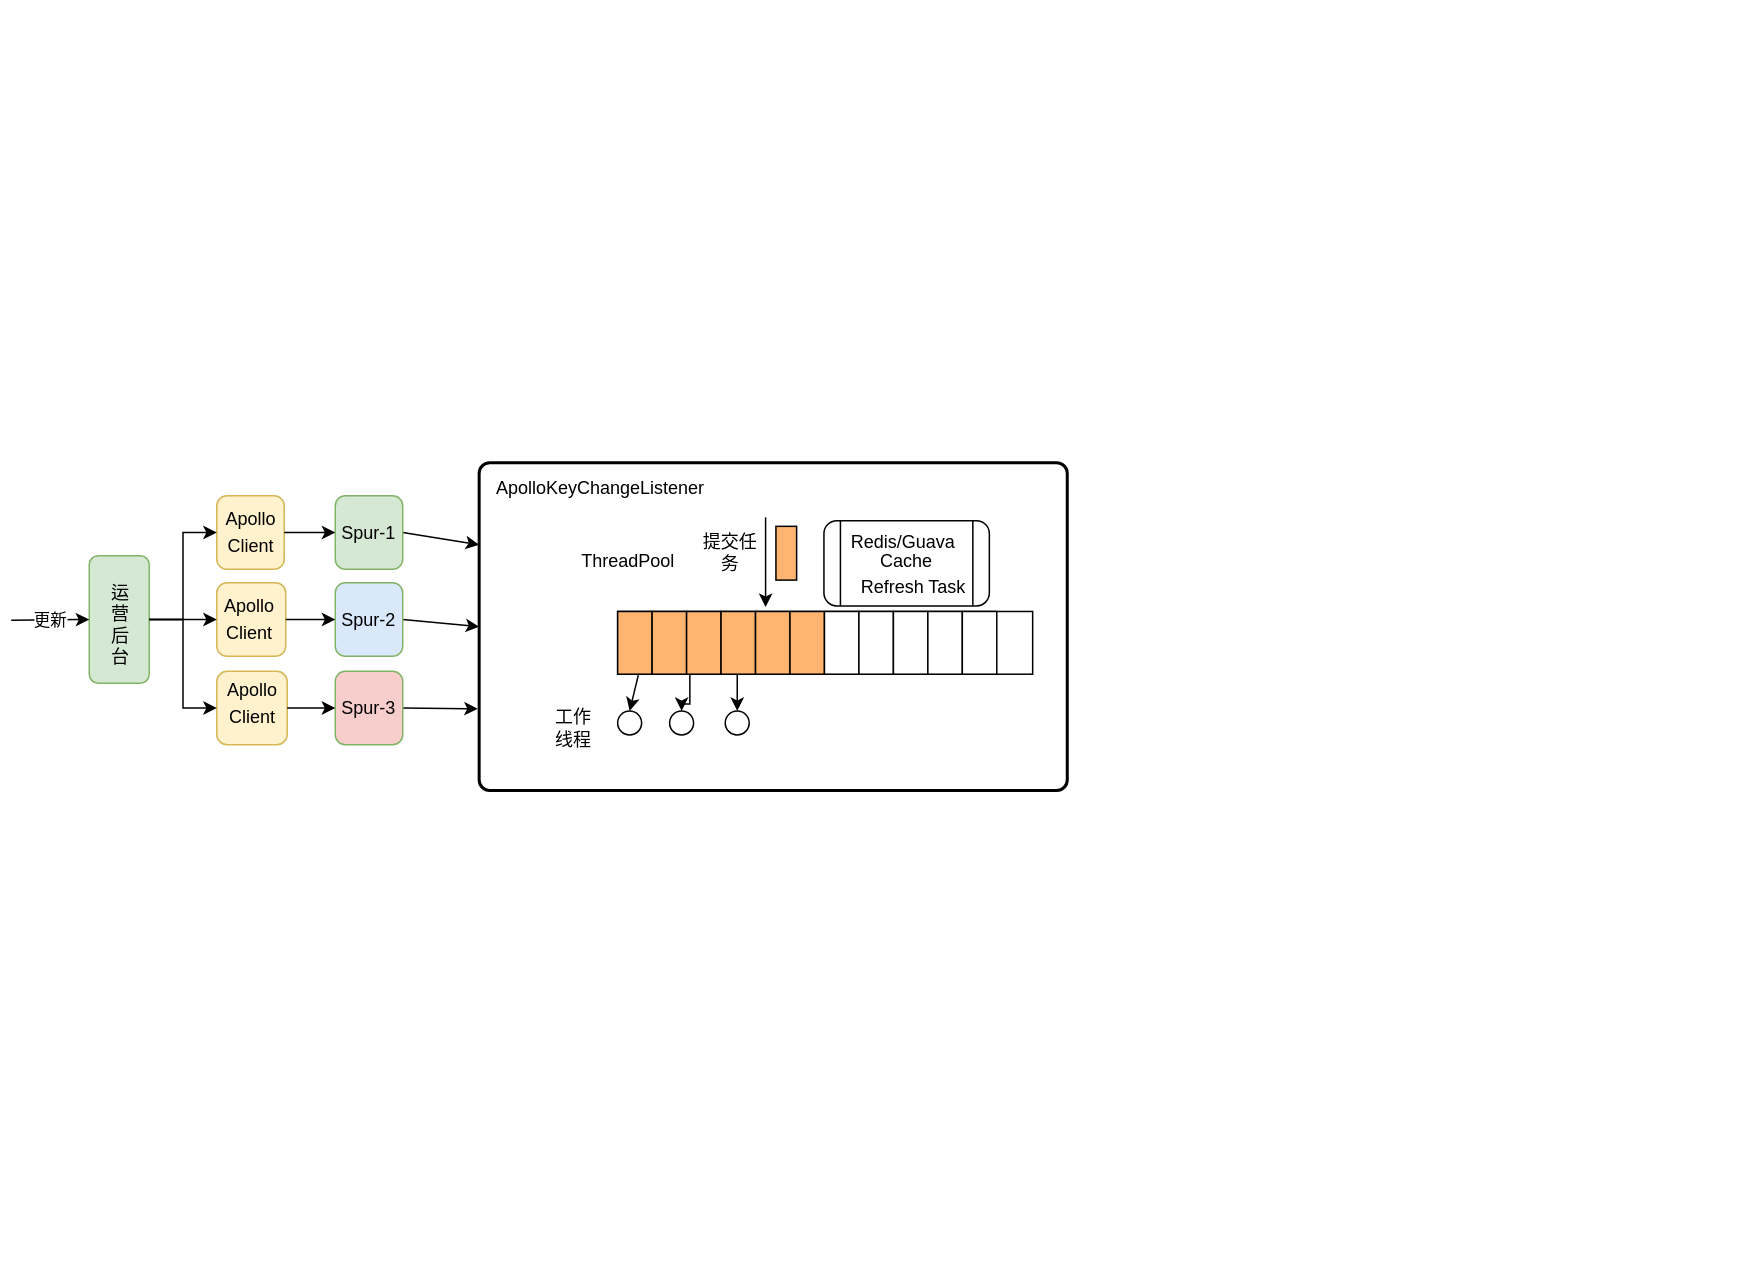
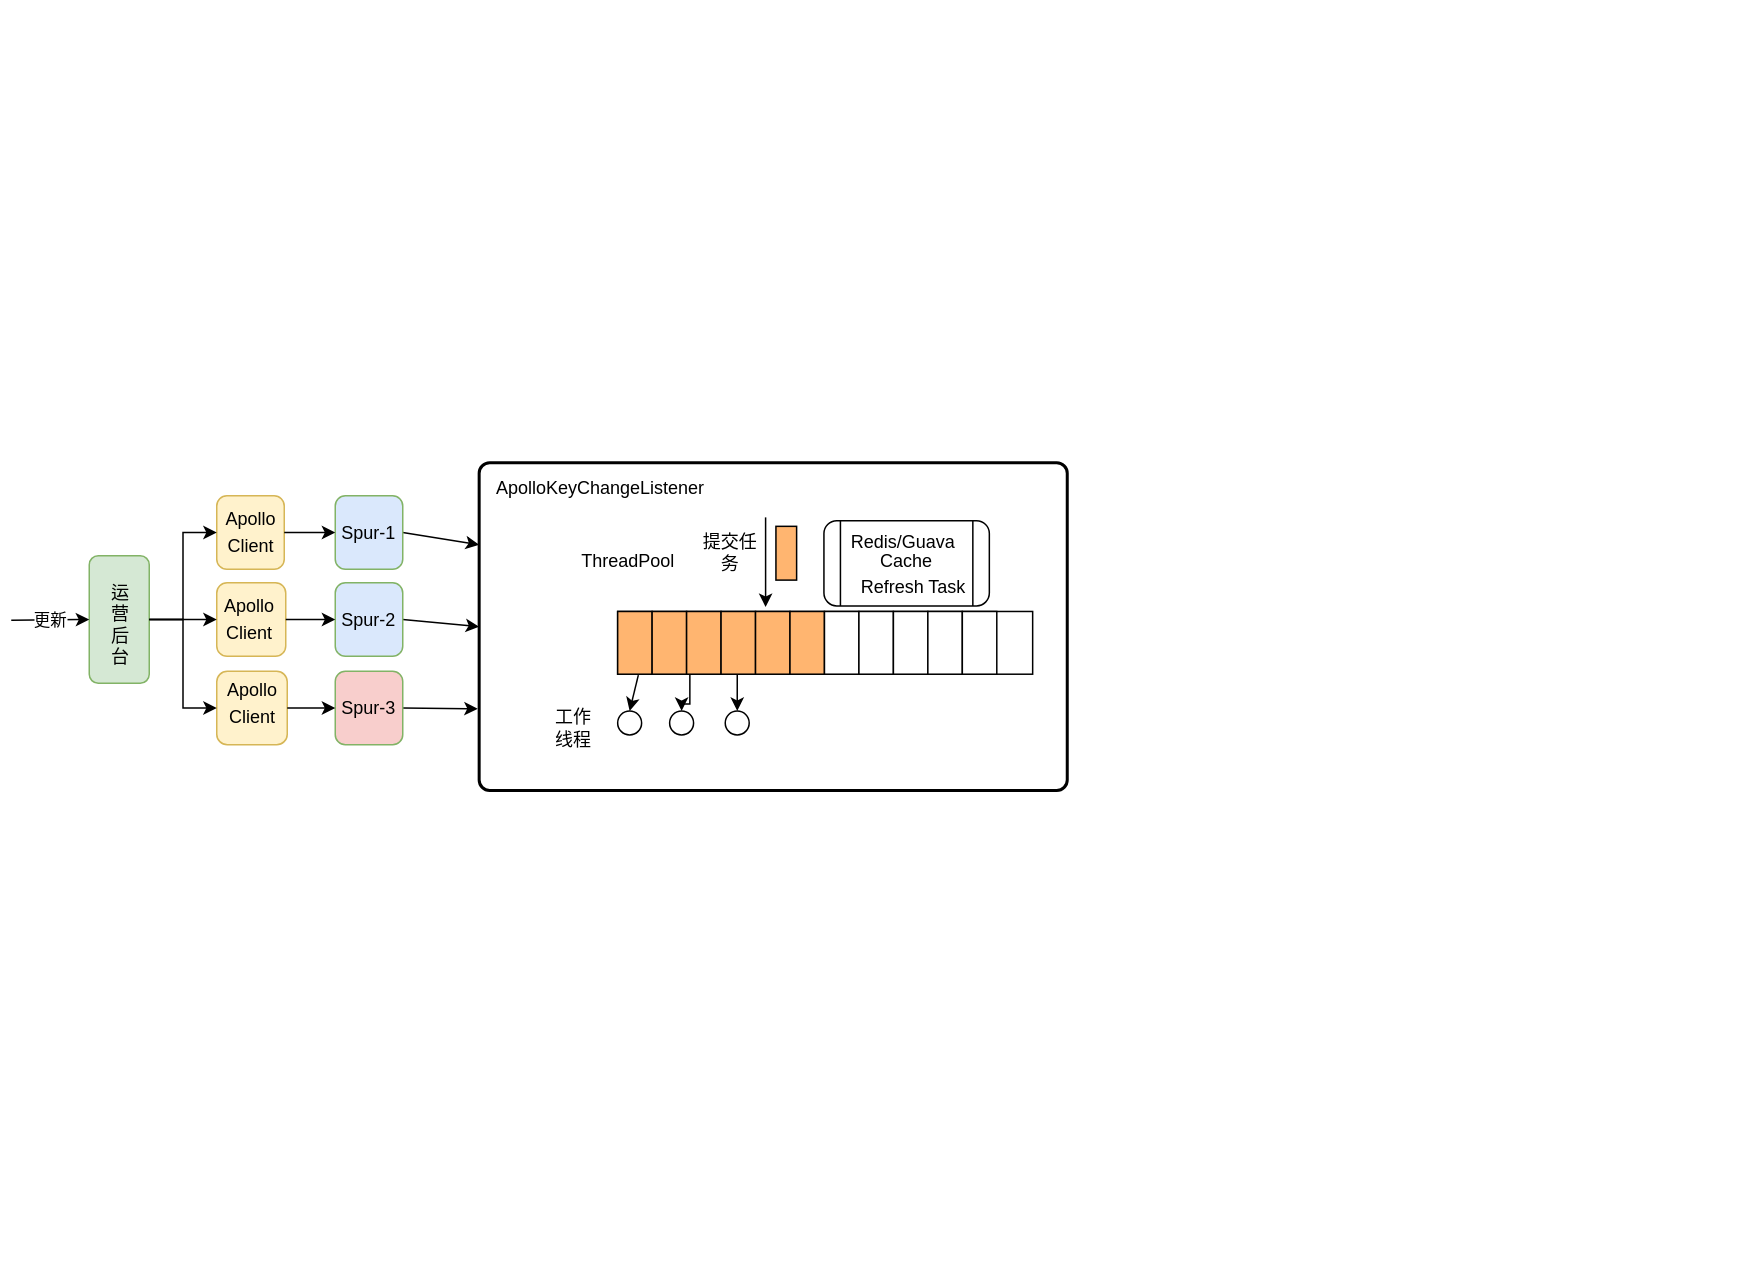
node "Spur-1": fillcolor #d5e8d4 -> #dae8fc
